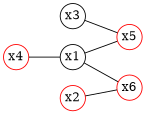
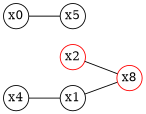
node "x3": label "x3" -> "x0"
node "x5": color red -> black
edge "x5" -- "x1": removed
node "x4": color red -> black
node "x6": label "x6" -> "x8"
